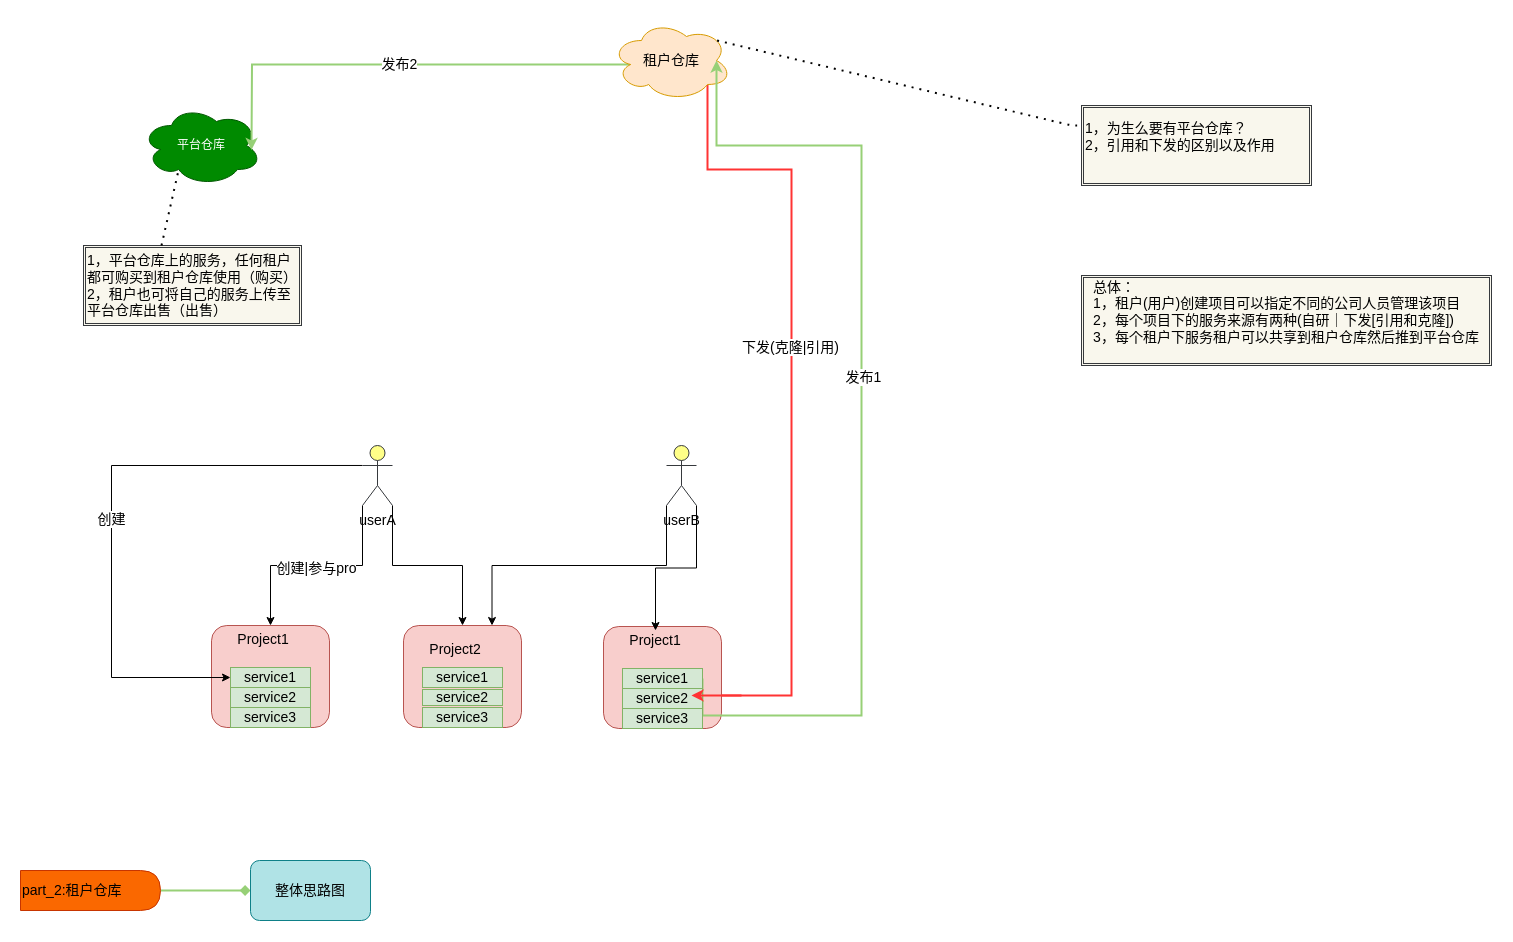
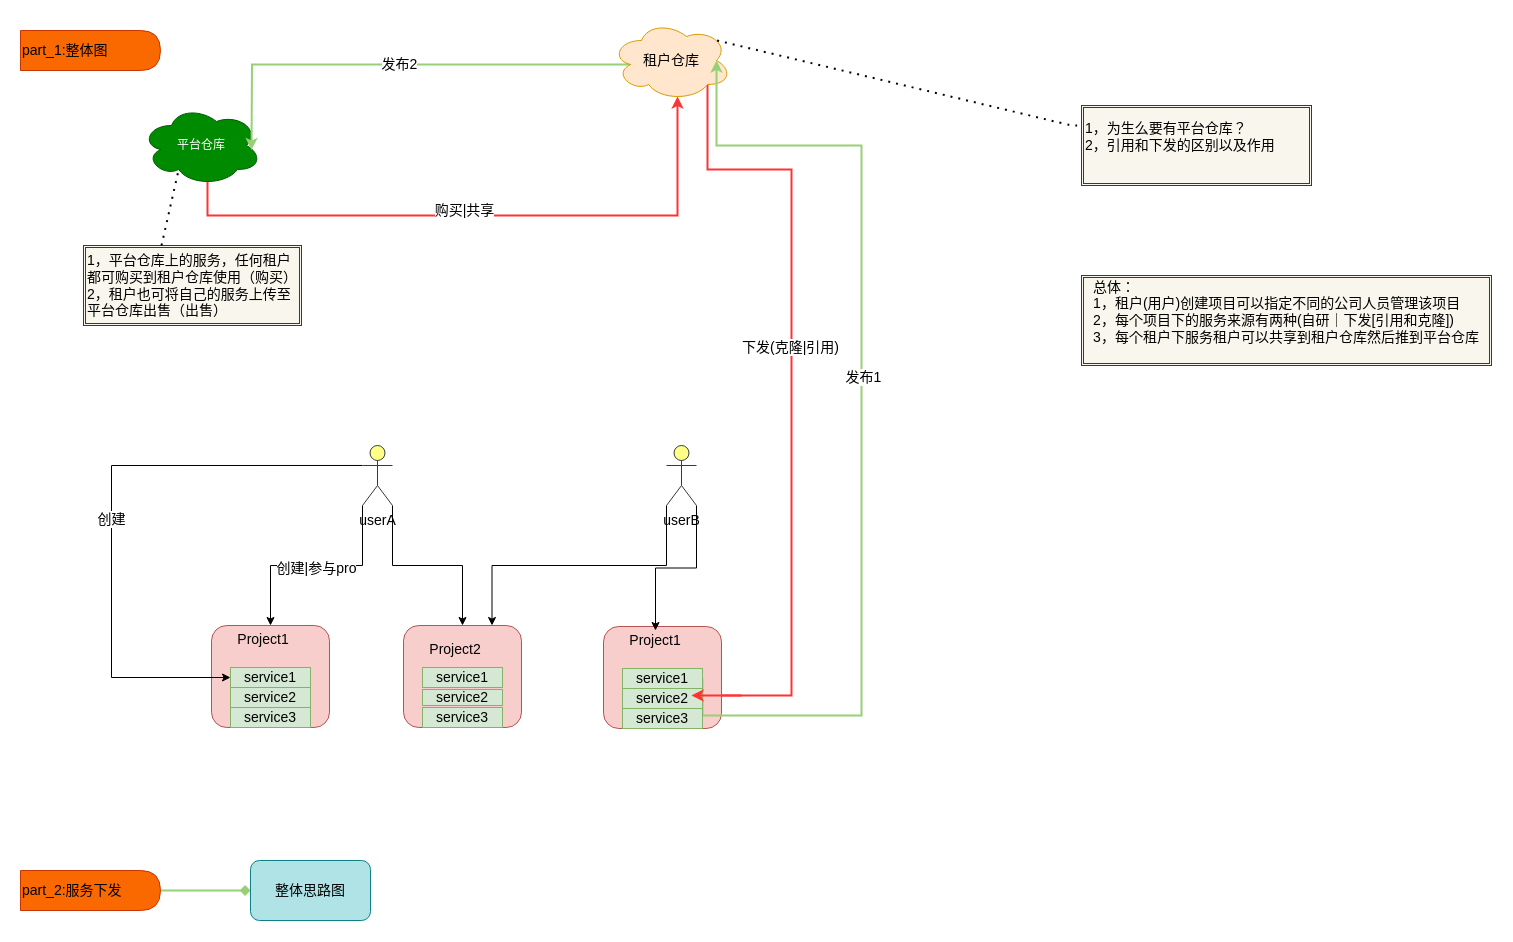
node "part_1:整体图": added
edge "平台仓库" -> "租户仓库": added, label "购买|共享"
node "part_2:租户仓库": label "part_2:租户仓库" -> "part_2:服务下发"
